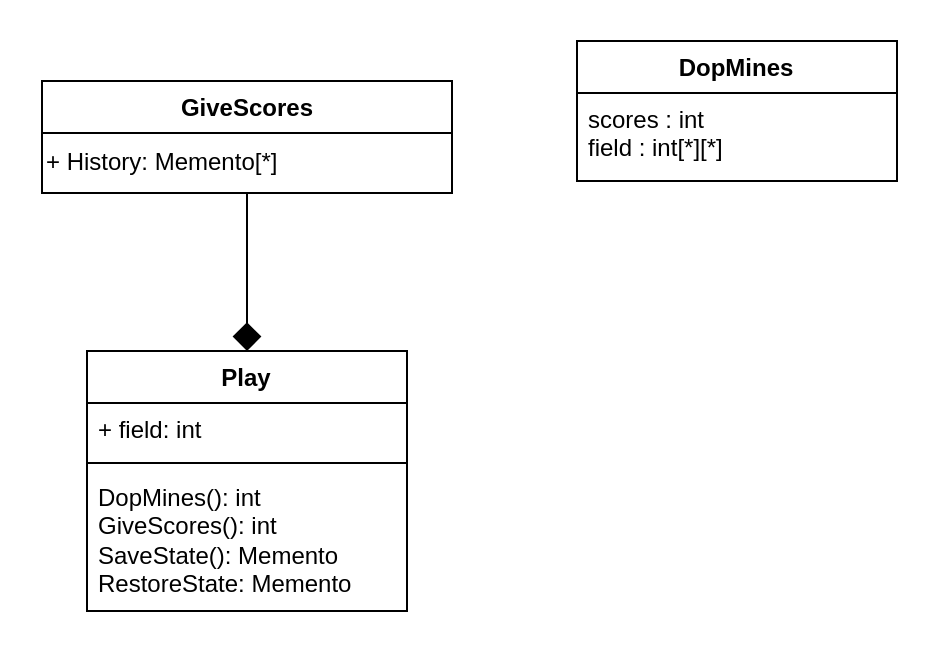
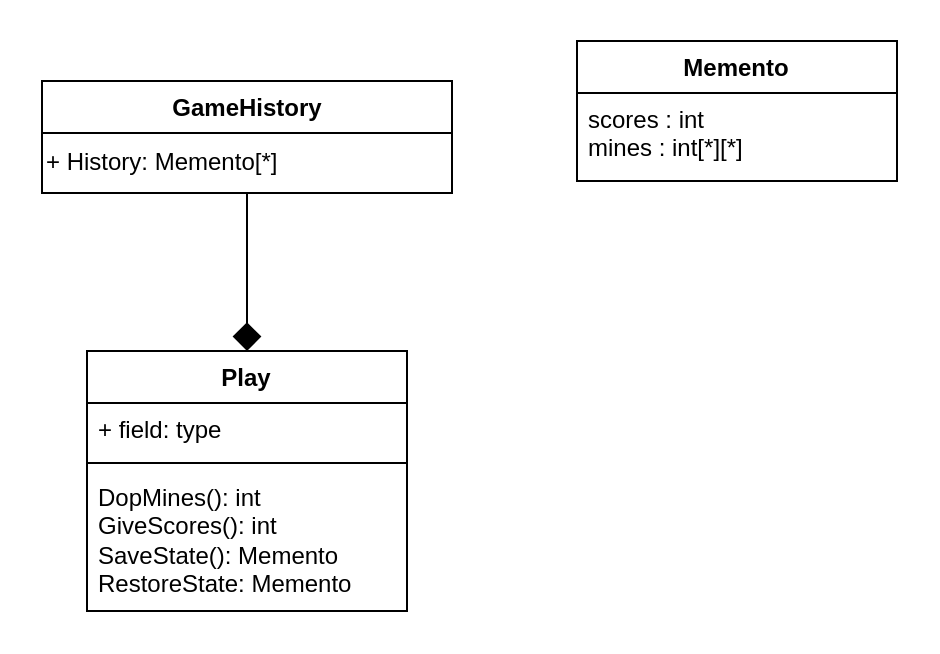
node "DopMines": label "DopMines" -> "Memento"
node "GiveScores": label "GiveScores" -> "GameHistory"
node "scores : int field : int[*][*]": label "scores : int field : int[*][*]" -> "scores : int mines : int[*][*]"
node "+ field: int": label "+ field: int" -> "+ field: type"
